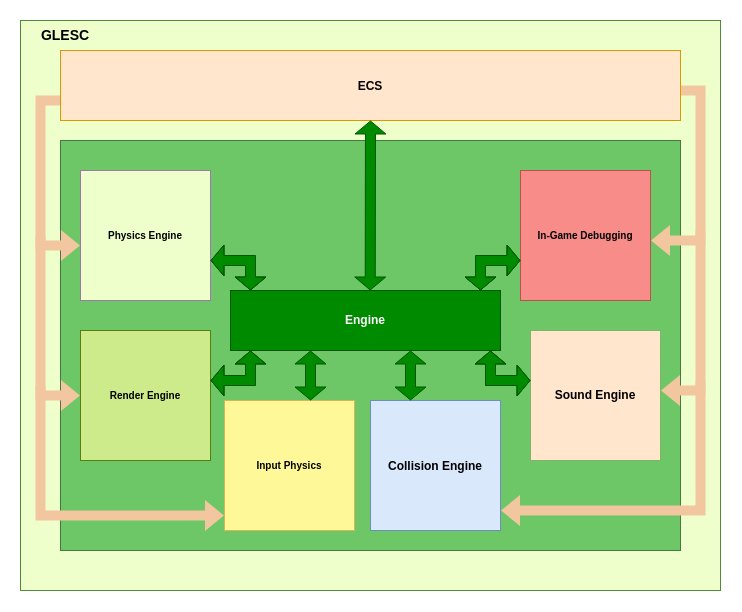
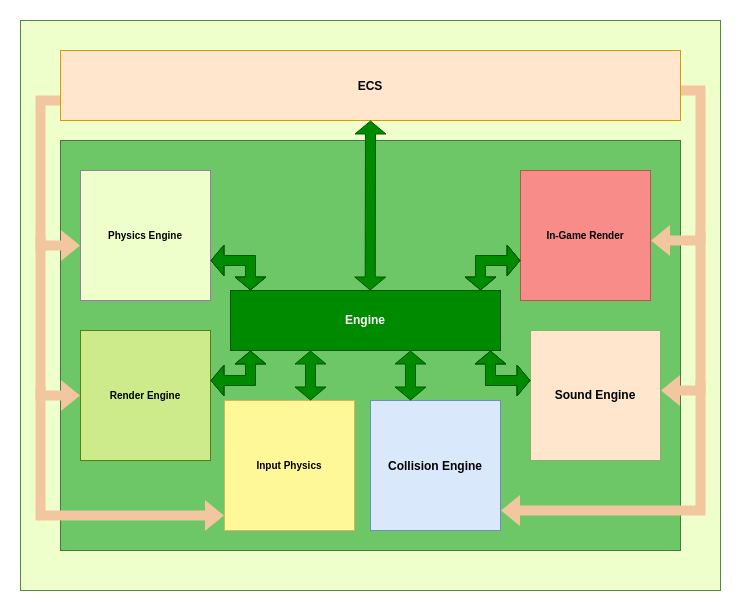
node "GLESC": removed
node "In-Game Debugging": label "In-Game Debugging" -> "In-Game Render"
